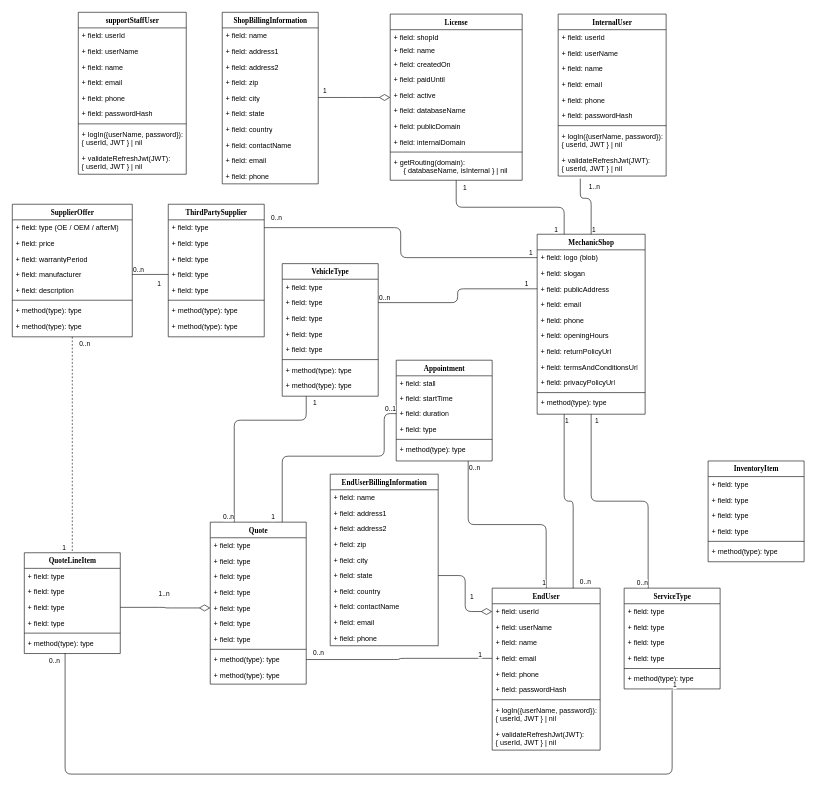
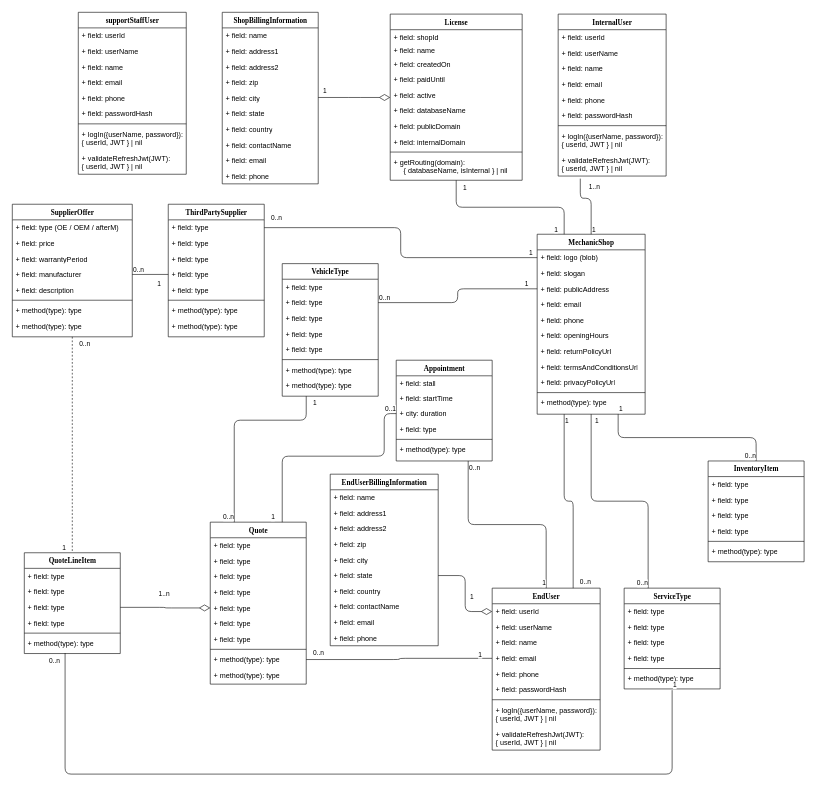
node "+ field: duration": label "+ field: duration" -> "+ city: duration"
edge "MechanicShop" -- "InventoryItem": added, labels "1", "0..n"
